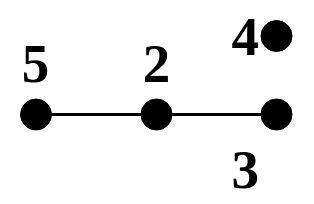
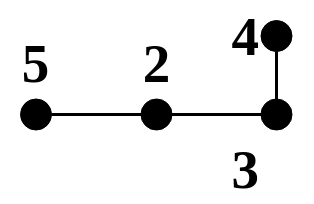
edge "4" -- "3": added
